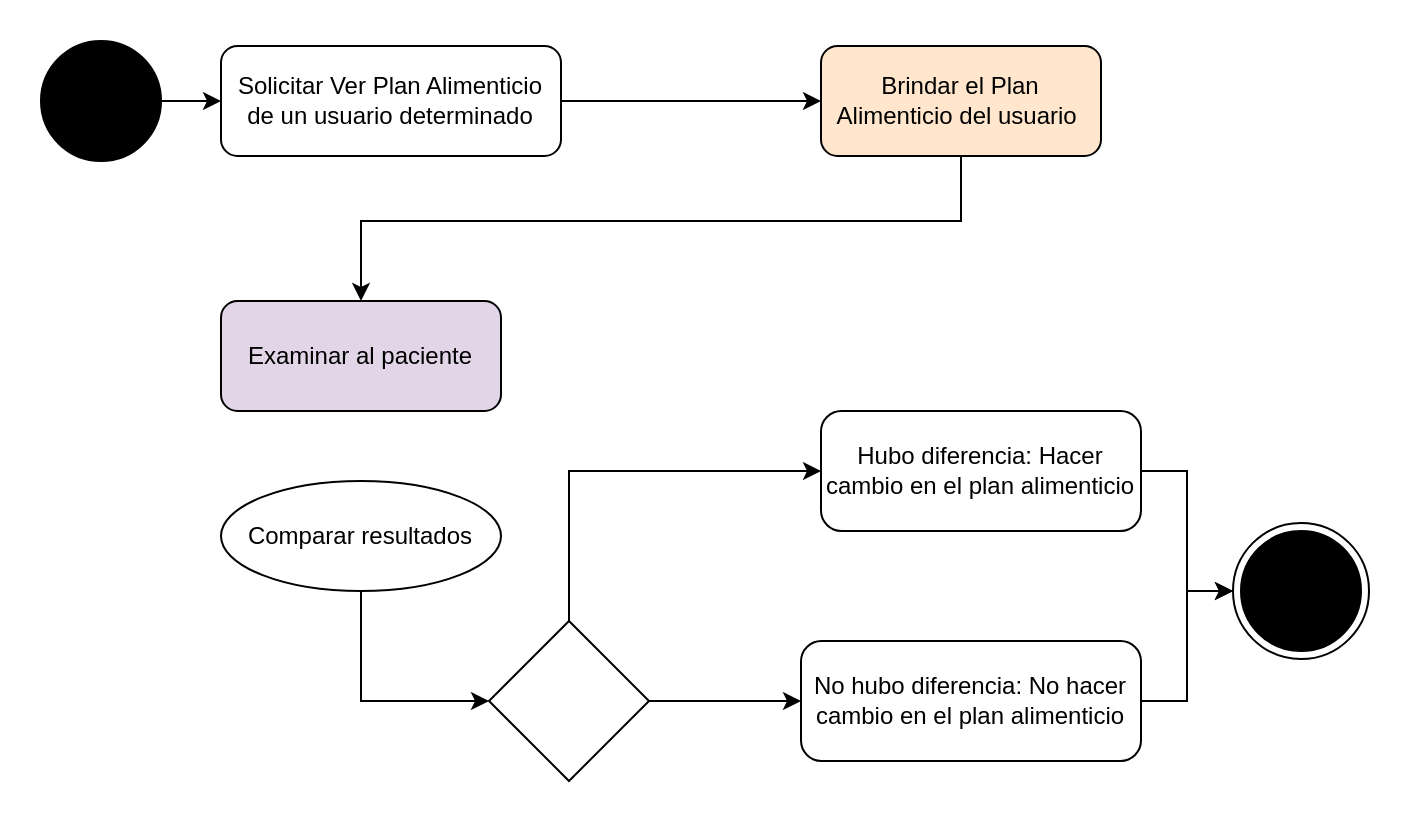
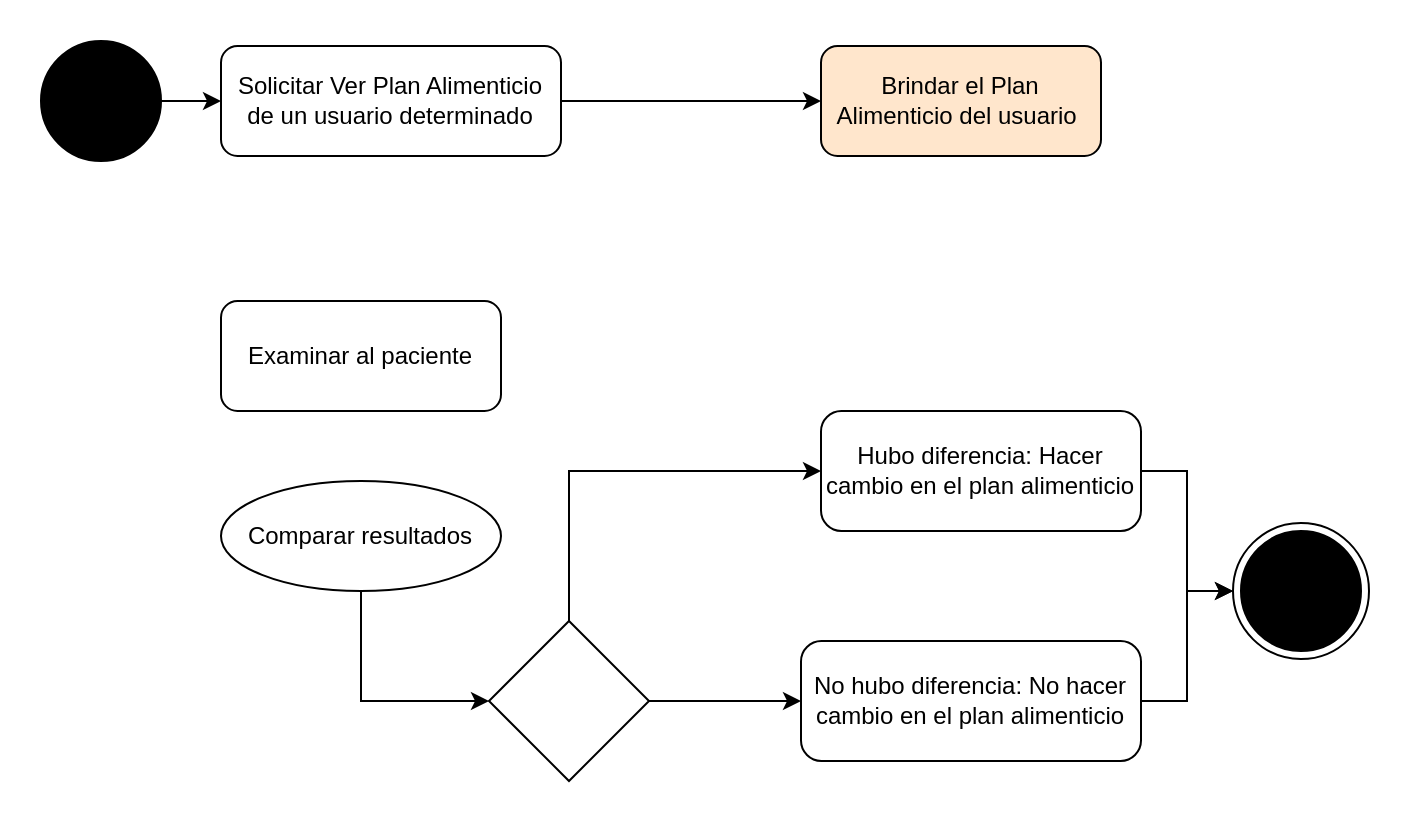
edge "Brindar el Plan Alimenticio del usuario" -> "Examinar al paciente": removed
node "Examinar al paciente": fillcolor #e1d5e7 -> #ffffff
